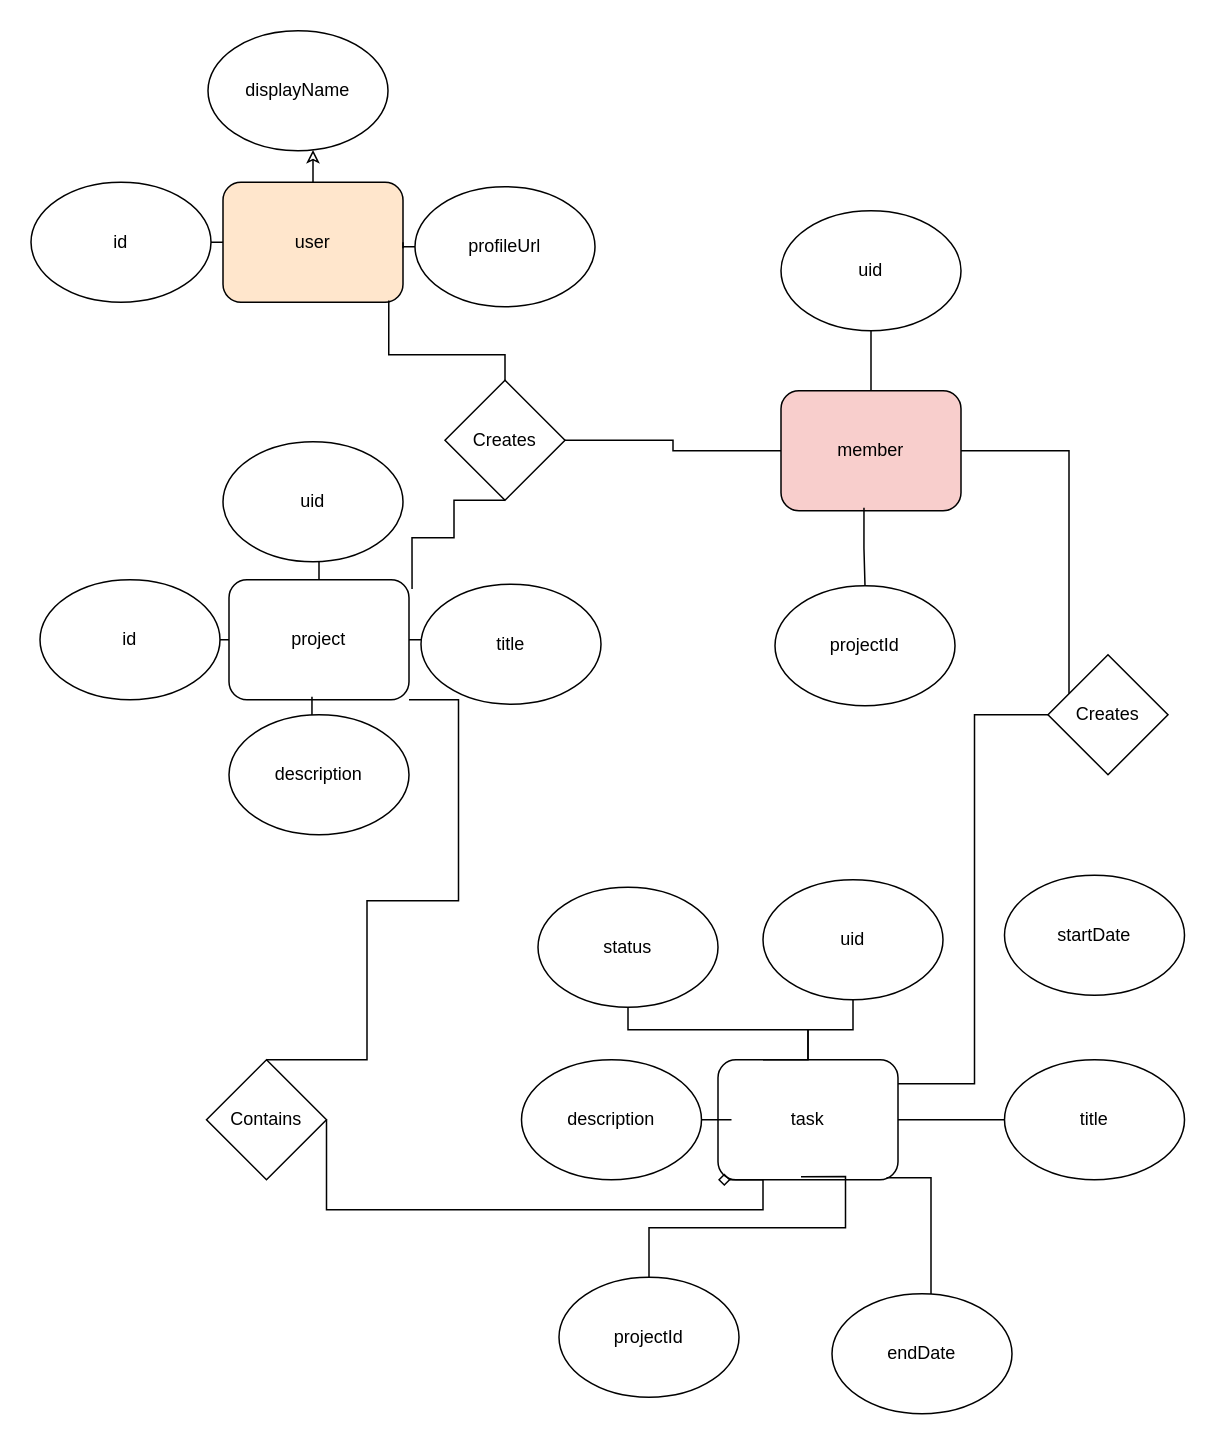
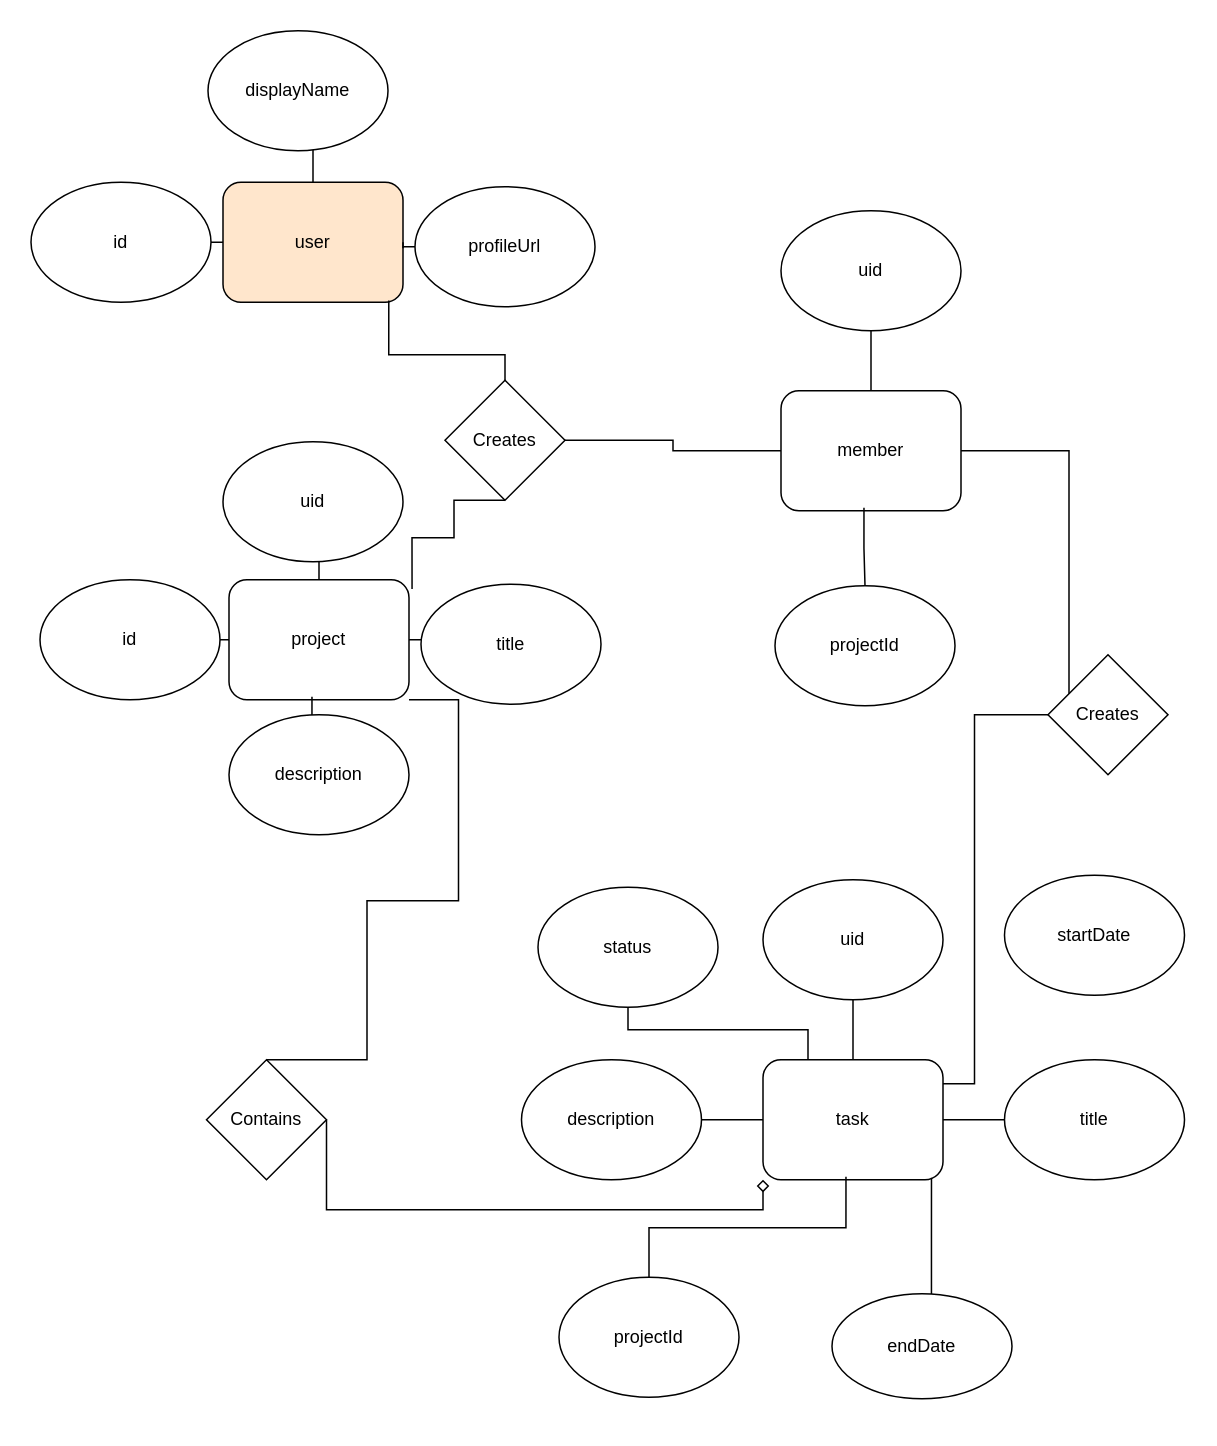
edge "user" -> "displayName": arrowhead classic -> none
node "member": fillcolor #f8cecc -> #ffffff
node "task": moved (808, 1120) -> (853, 1120)
node "endDate": size 180x120 -> 180x105
